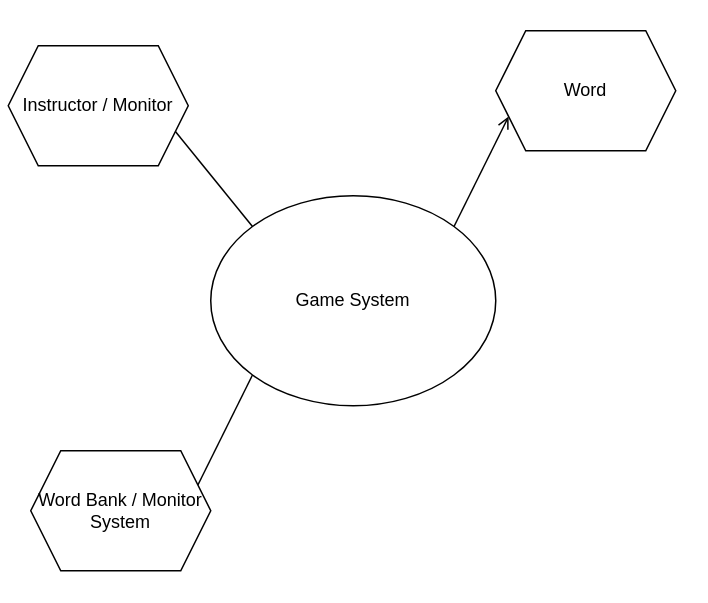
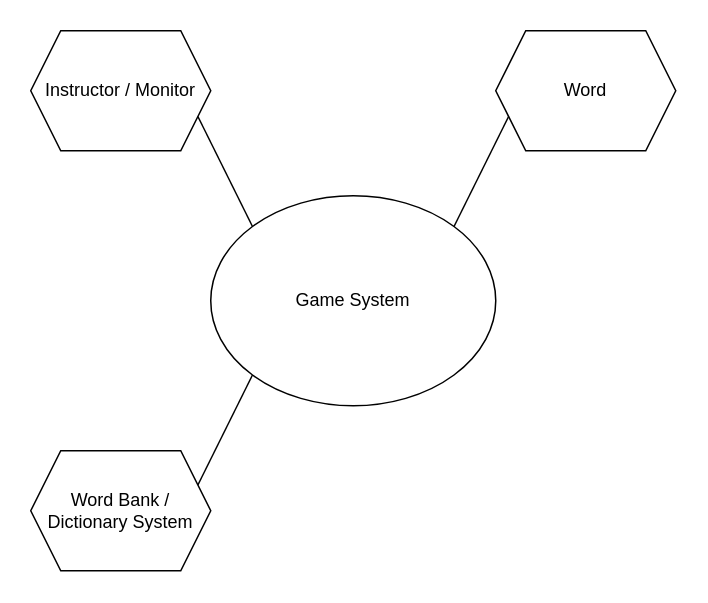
node "Instructor / Monitor": moved (98, 106) -> (121, 91)
edge "Game System" -> "Word": arrowhead open -> none
node "Word Bank / Monitor System": label "Word Bank / Monitor System" -> "Word Bank / Dictionary System"
